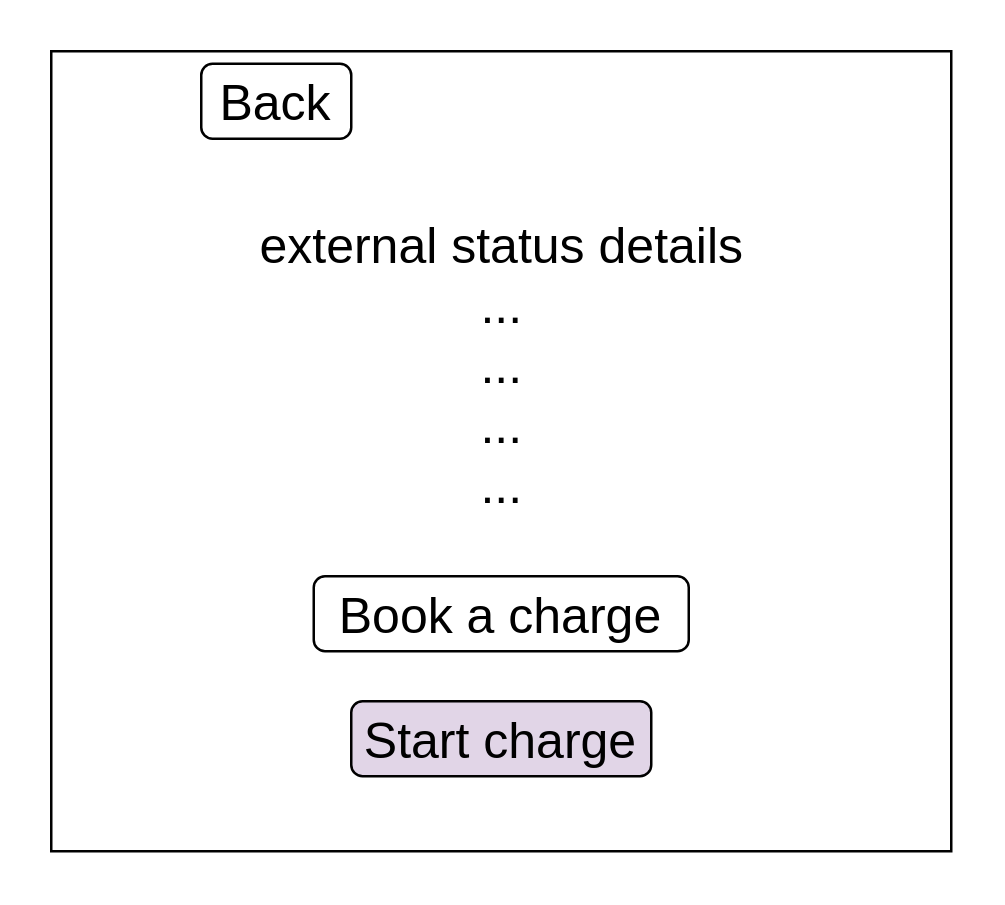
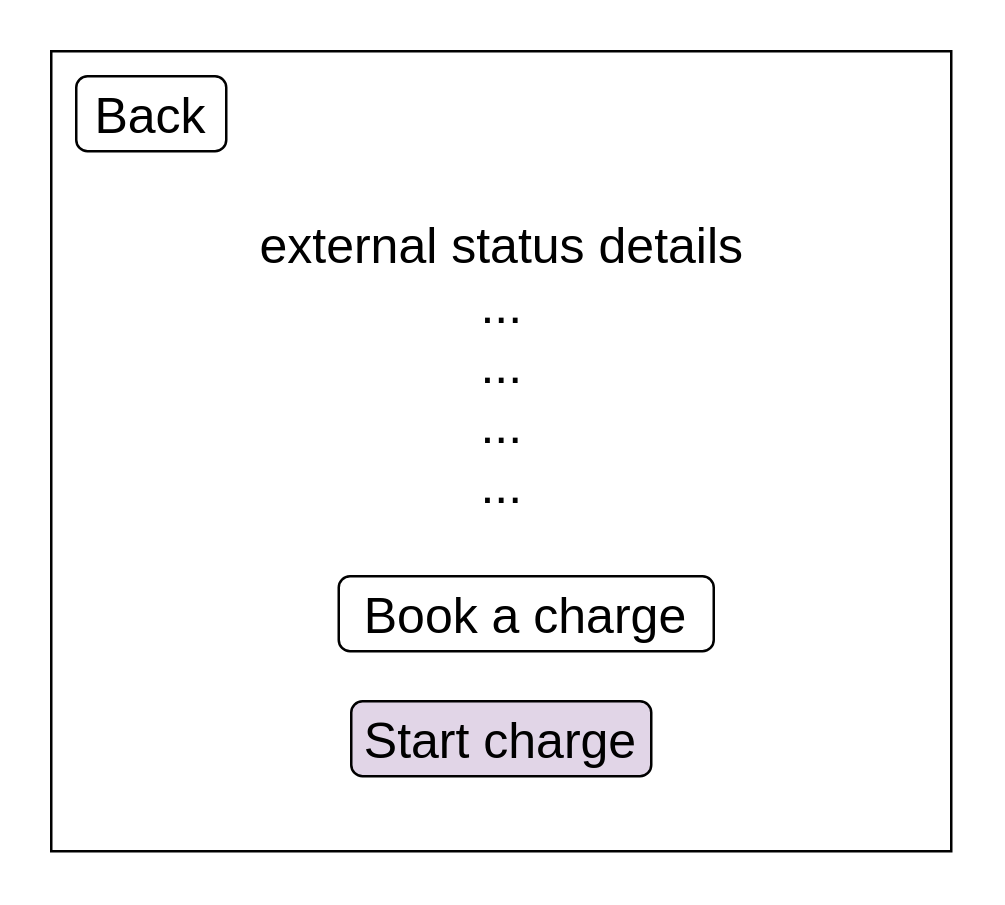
node "Back": moved (276, 101) -> (151, 114)
node "Book a charge": moved (501, 614) -> (526, 614)
